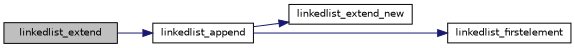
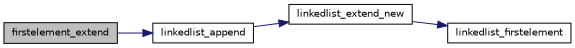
node "linkedlist_extend": label "linkedlist_extend" -> "firstelement_extend"
edge "linkedlist_append" -> "linkedlist_firstelement": now "linkedlist_extend_new" -> "linkedlist_firstelement"
